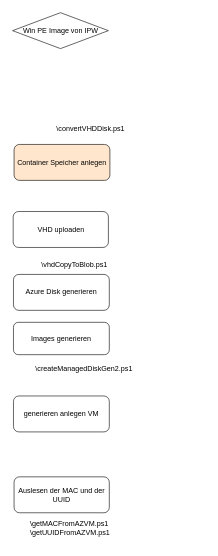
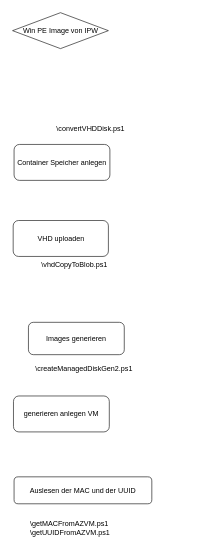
node "Container Speicher anlegen": fillcolor #ffe6cc -> #ffffff
node "VHD uploaden": moved (61, 230) -> (61, 239)
node "Azure Disk generieren": removed
node "Images generieren": moved (62, 339) -> (77, 339)
node "Auslesen der MAC und der UUID": size 95x36 -> 138x27
